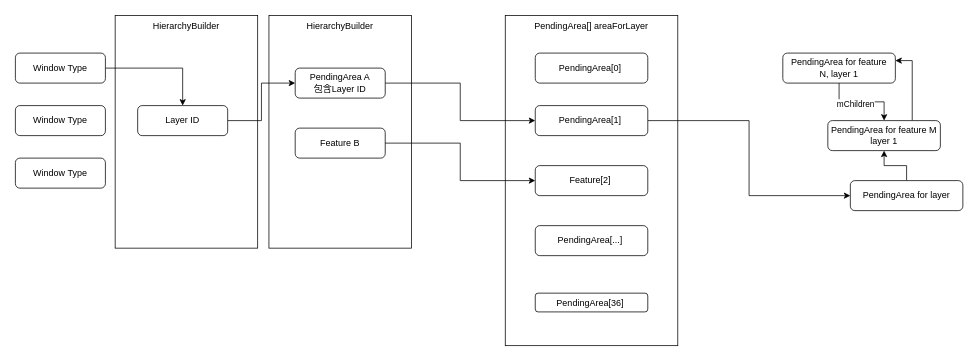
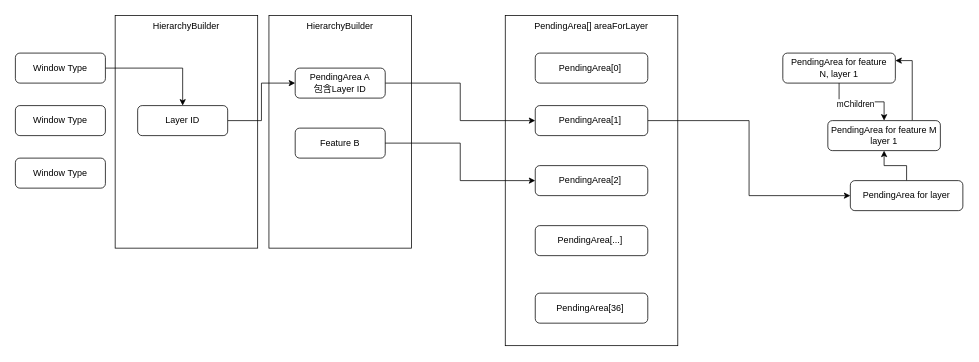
node "Feature[2]": label "Feature[2]" -> "PendingArea[2]"
node "PendingArea[36]": size 113x19 -> 113x30
